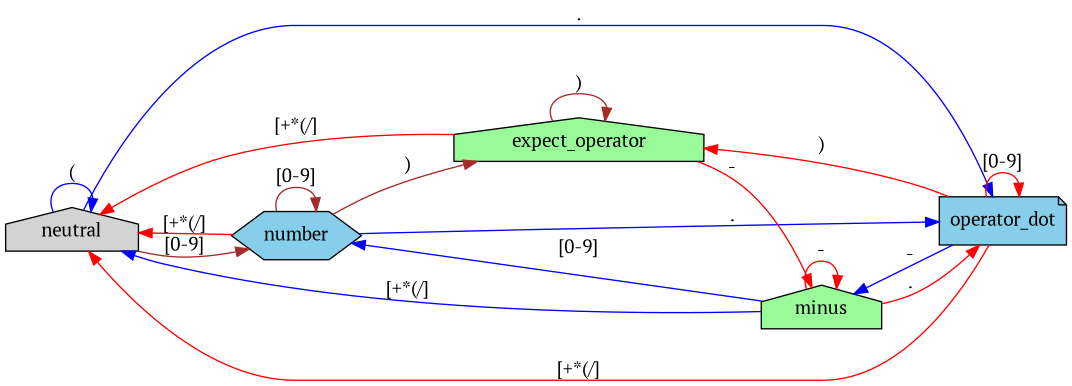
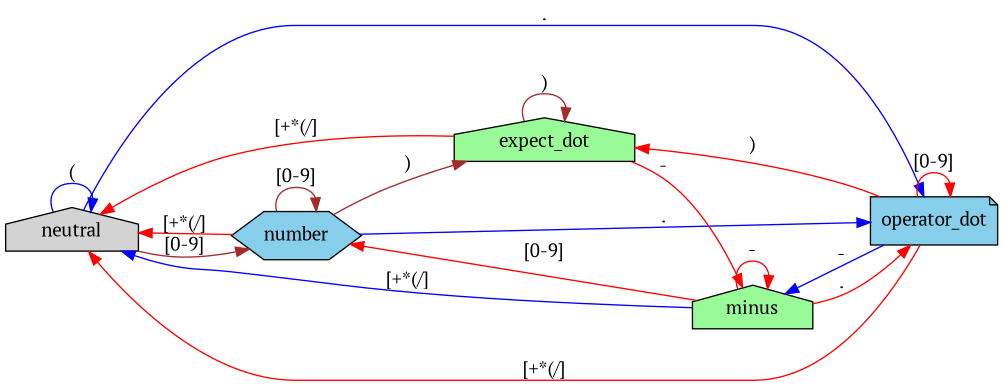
node "expect_operator": label "expect_operator" -> "expect_dot"
edge "minus" -> "number": color blue -> red
